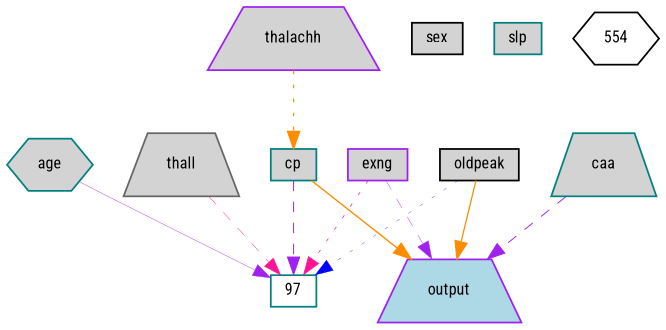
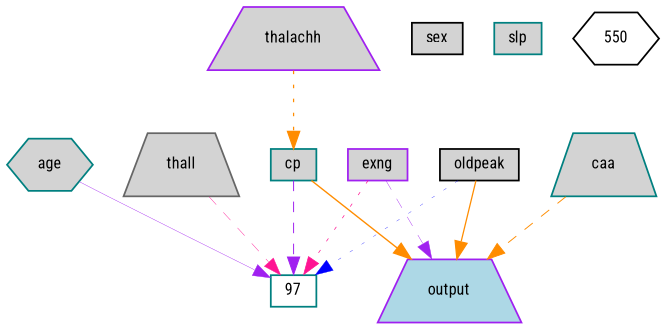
node "554": label "554" -> "550"
edge "caa" -> "output": color purple -> darkorange
